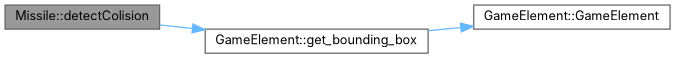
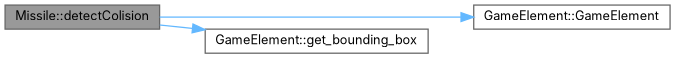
edge "GameElement::get_bounding_box" -> "GameElement::GameElement": now "Missile::detectColision" -> "GameElement::GameElement"
